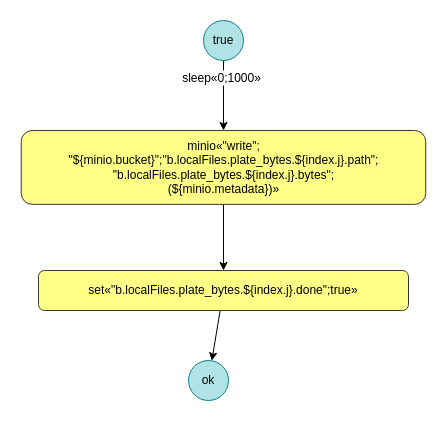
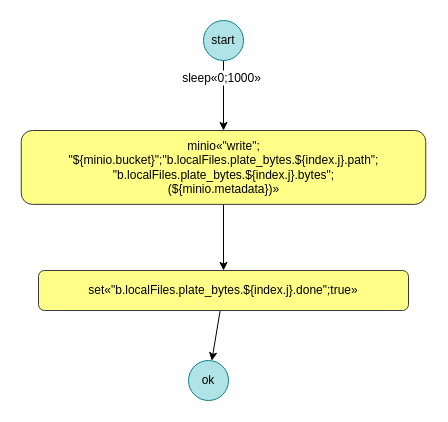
node "true": label "true" -> "start"
